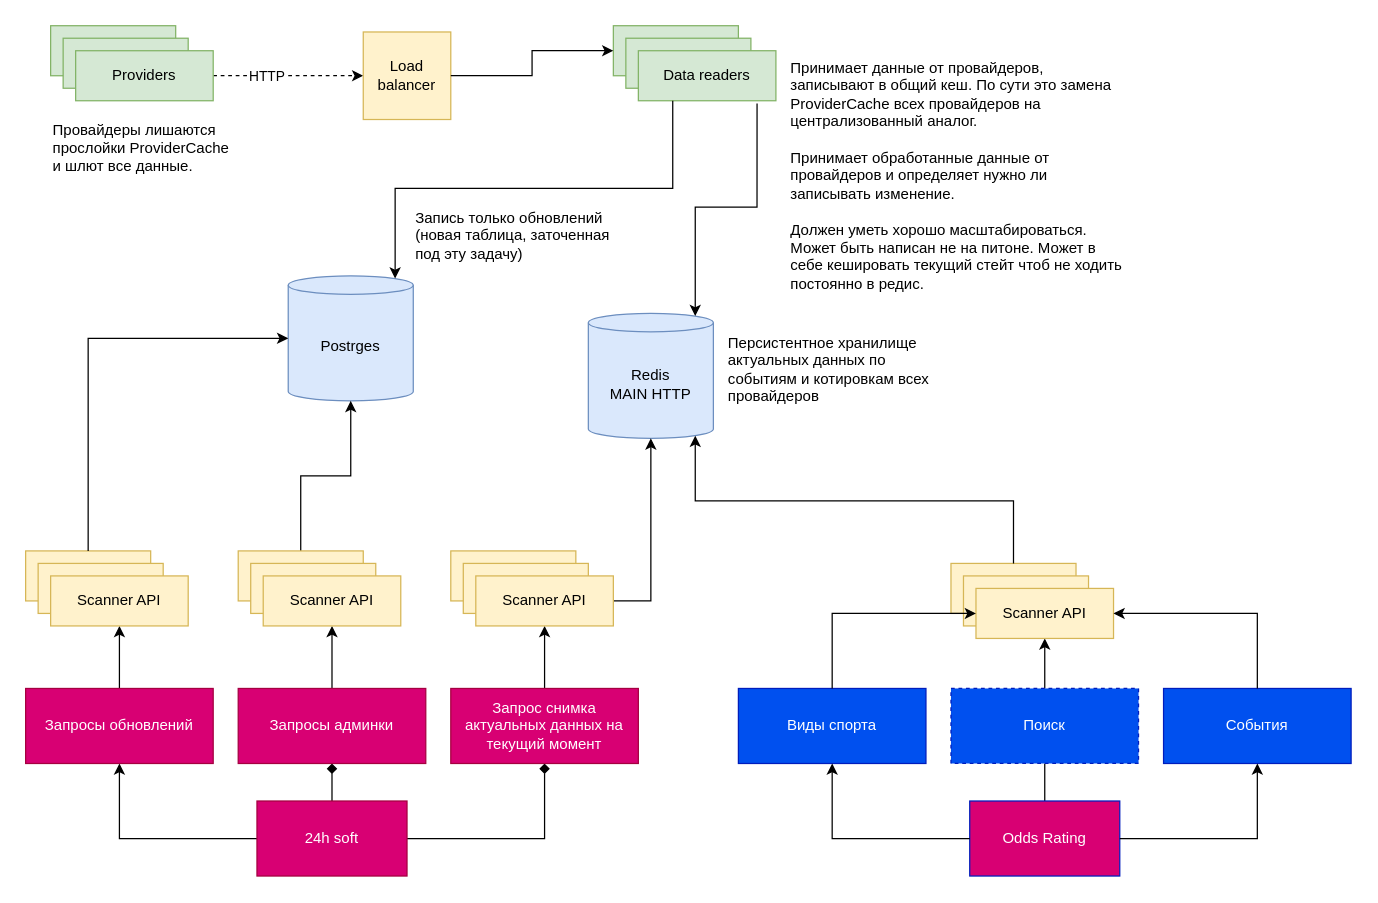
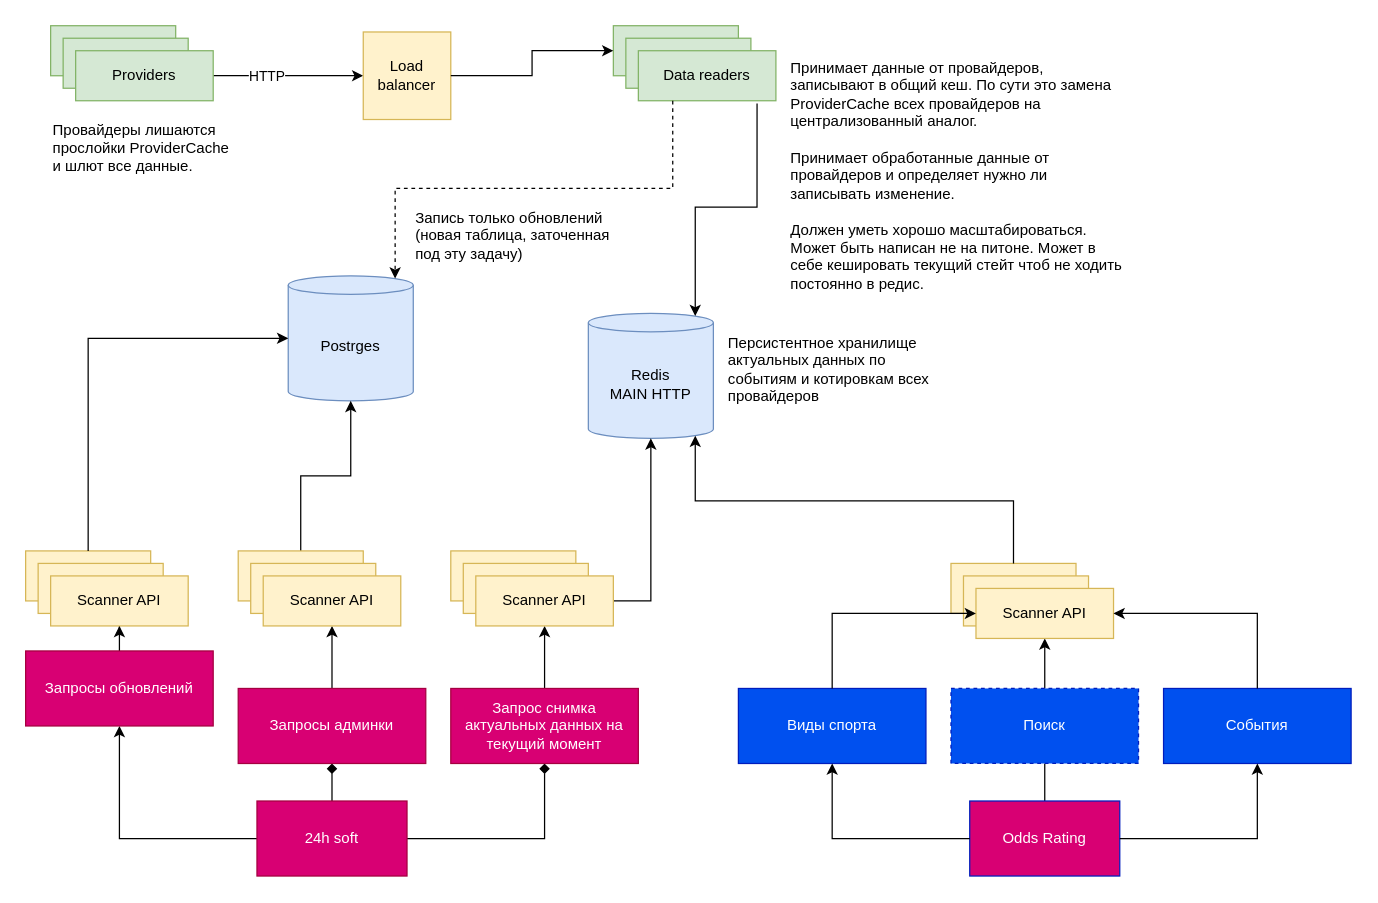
edge "Providers" -> "Load balancer": style dashed -> solid
edge "Data readers" -> "Postrges": style solid -> dashed
node "Запросы обновлений": moved (119, 726) -> (119, 688)
